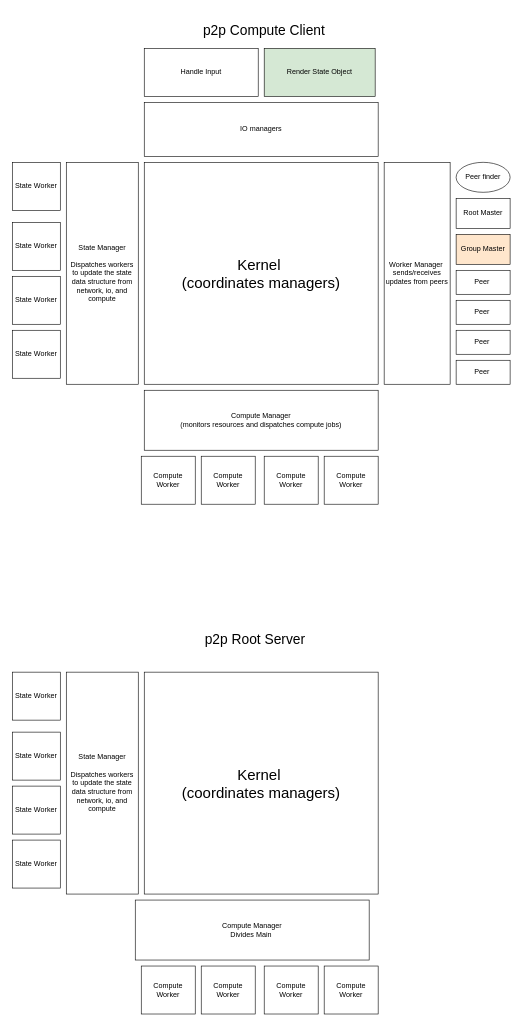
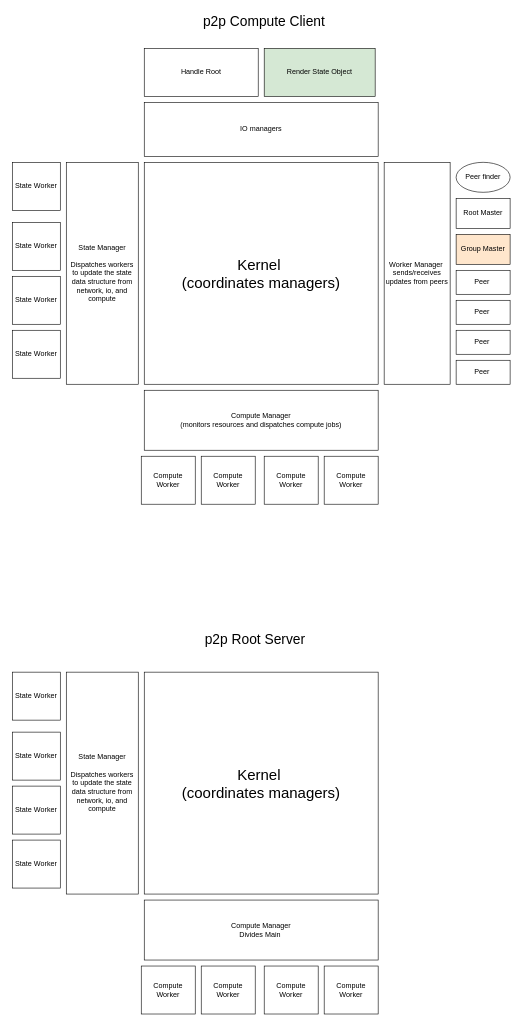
node "p2p Compute Client": moved (264, 30) -> (264, 21)
node "Handle Input": label "Handle Input" -> "Handle Root"
node "Compute Manager Divides Main": moved (252, 930) -> (261, 930)
